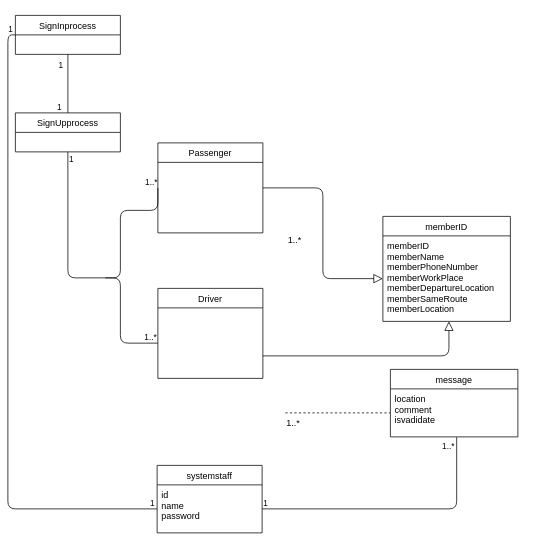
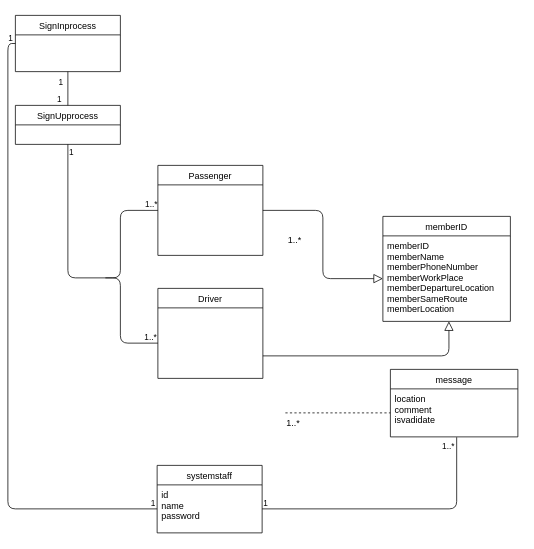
node "SignInprocess": size 105x39 -> 105x56
node "SignUpprocess": moved (68, 132) -> (68, 125)
node "Passenger": moved (210, 188) -> (210, 210)
